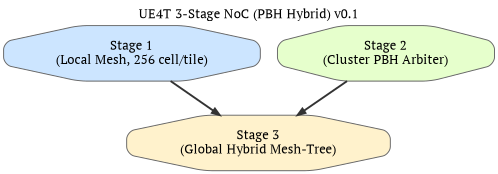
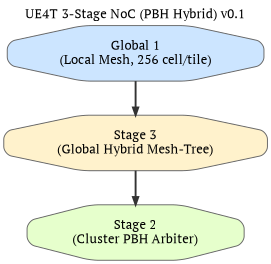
node "Stage 1 (Local Mesh, 256 cell/tile)": label "Stage 1 (Local Mesh, 256 cell/tile)" -> "Global 1 (Local Mesh, 256 cell/tile)"
edge "Stage 2 (Cluster PBH Arbiter)" -> "Stage 3 (Global Hybrid Mesh-Tree)": reversed
